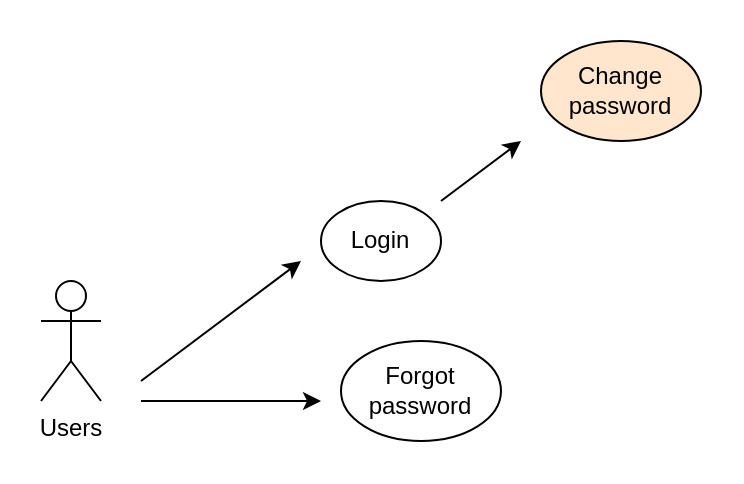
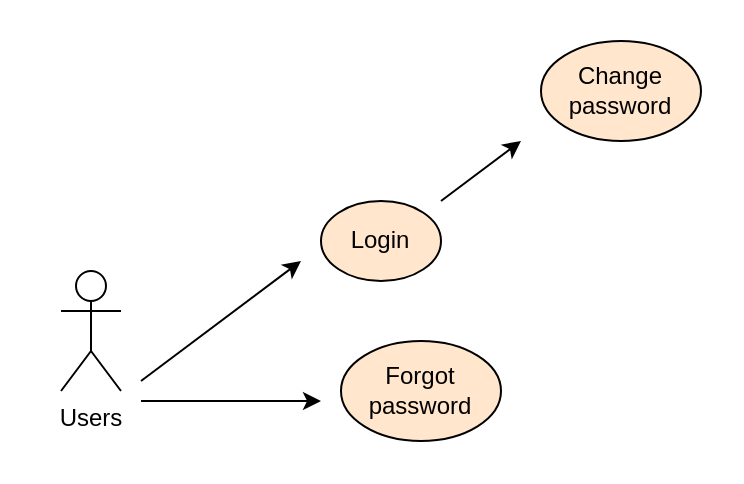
node "Login": fillcolor #ffffff -> #ffe6cc
node "Users": moved (71, 341) -> (91, 331)
node "Forgot password": fillcolor #ffffff -> #ffe6cc
